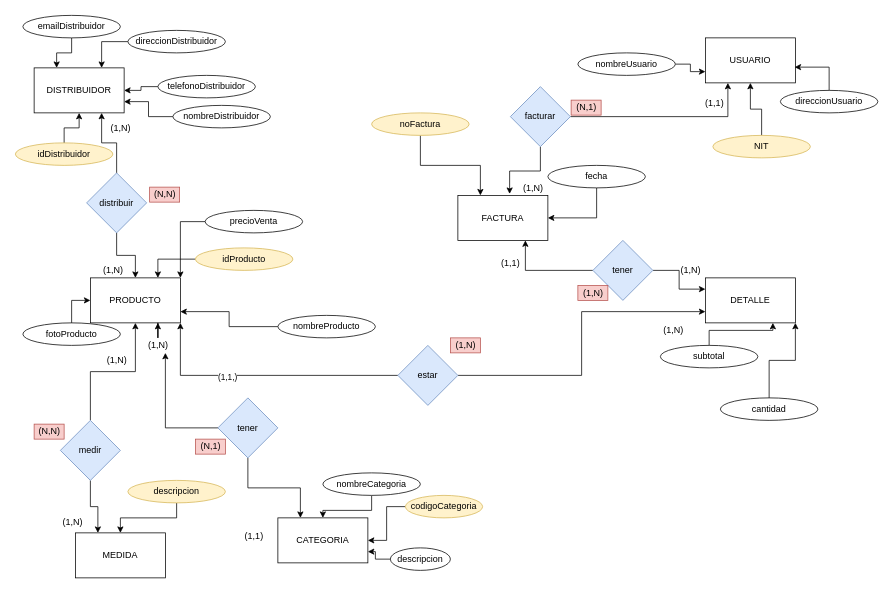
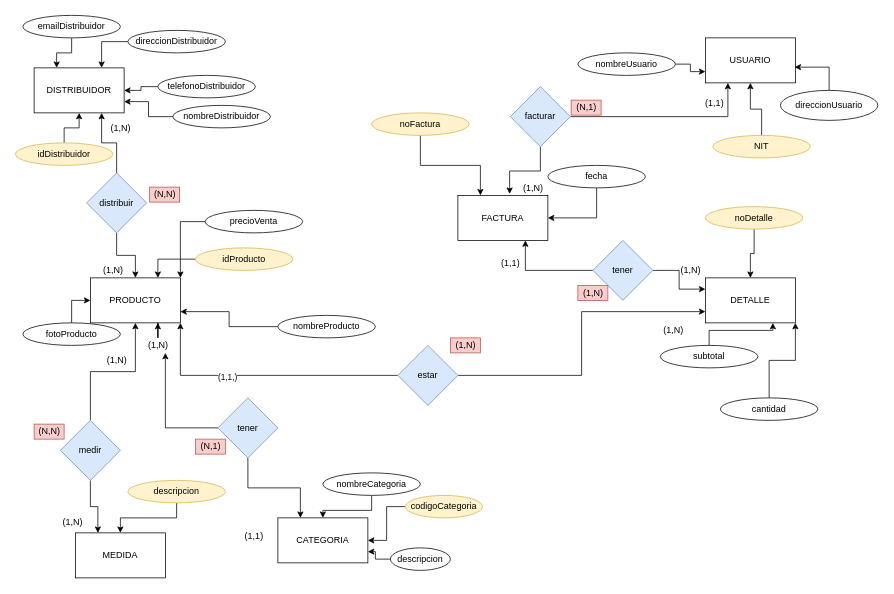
node "direccionUsuario": size 98x23 -> 98x30
node "noDetalle": added
edge "noDetalle" -> "DETALLE": added
